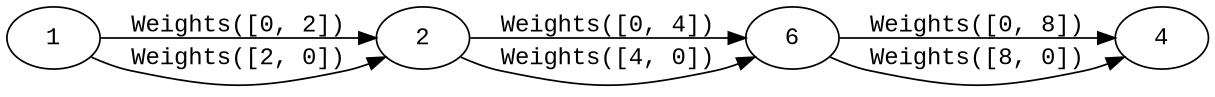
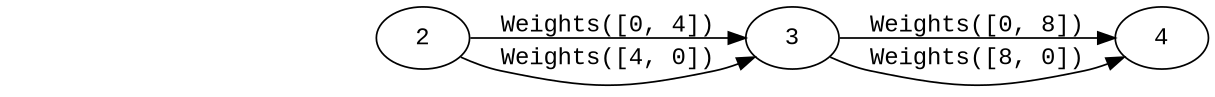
node "1": removed
node "6": label "6" -> "3"
